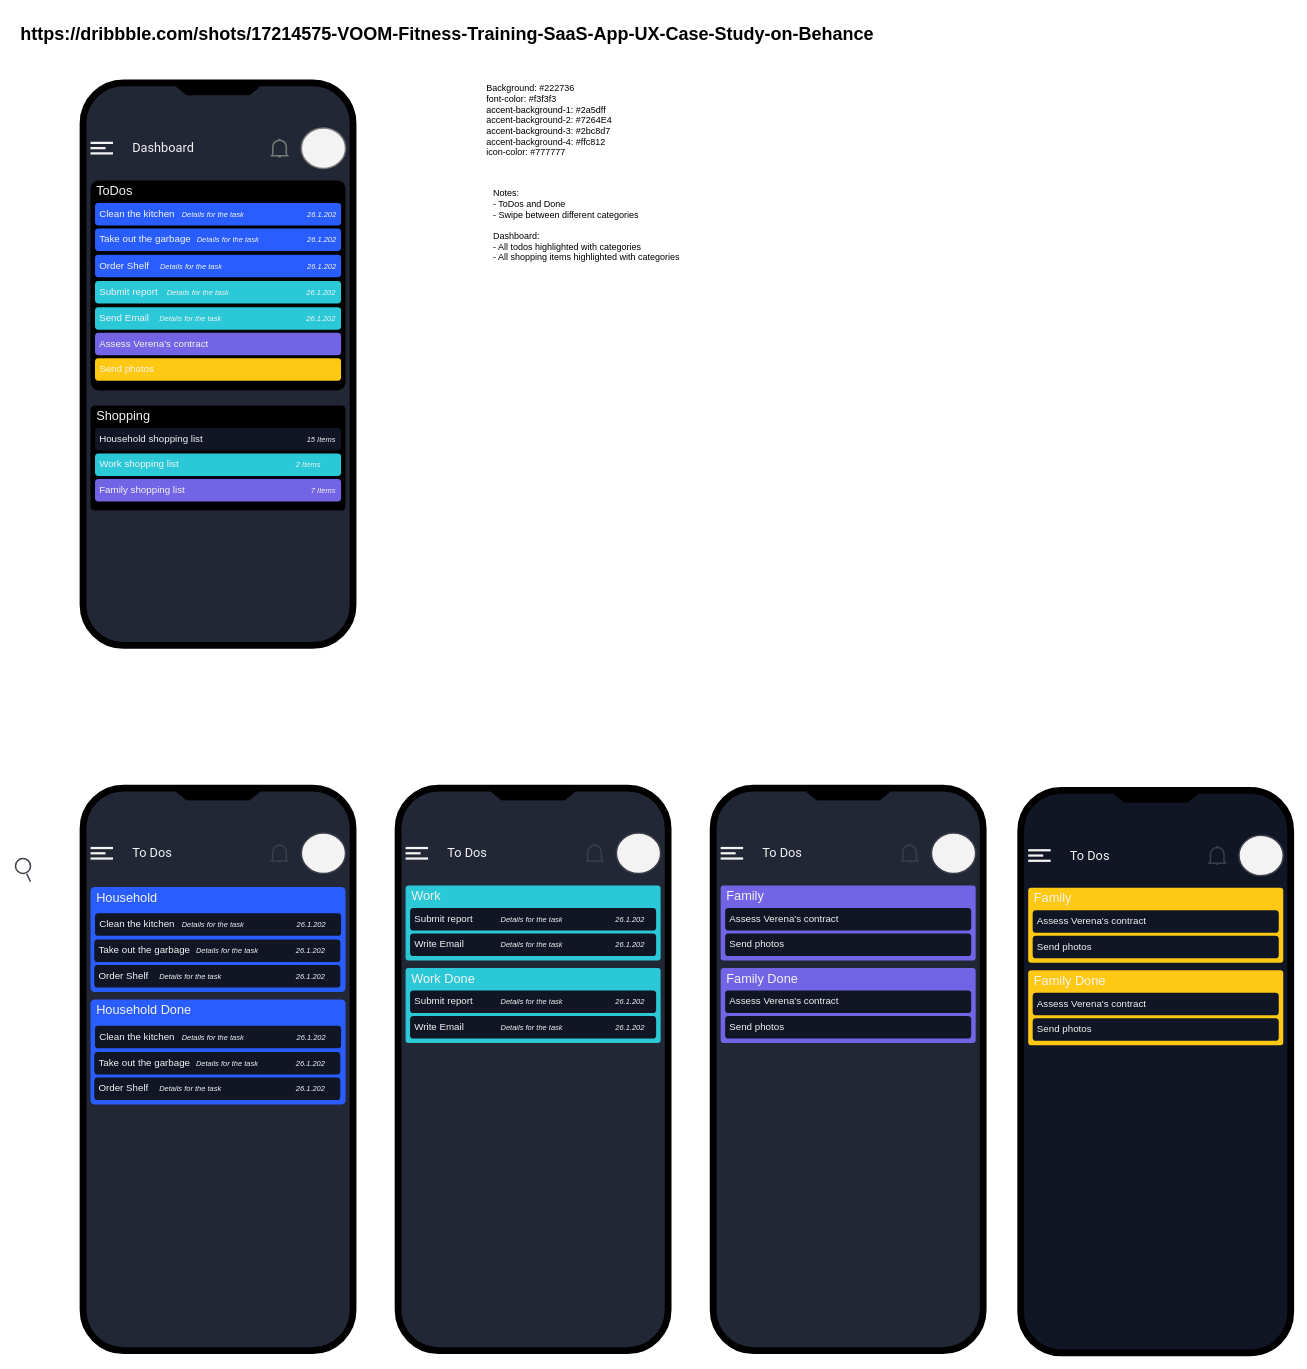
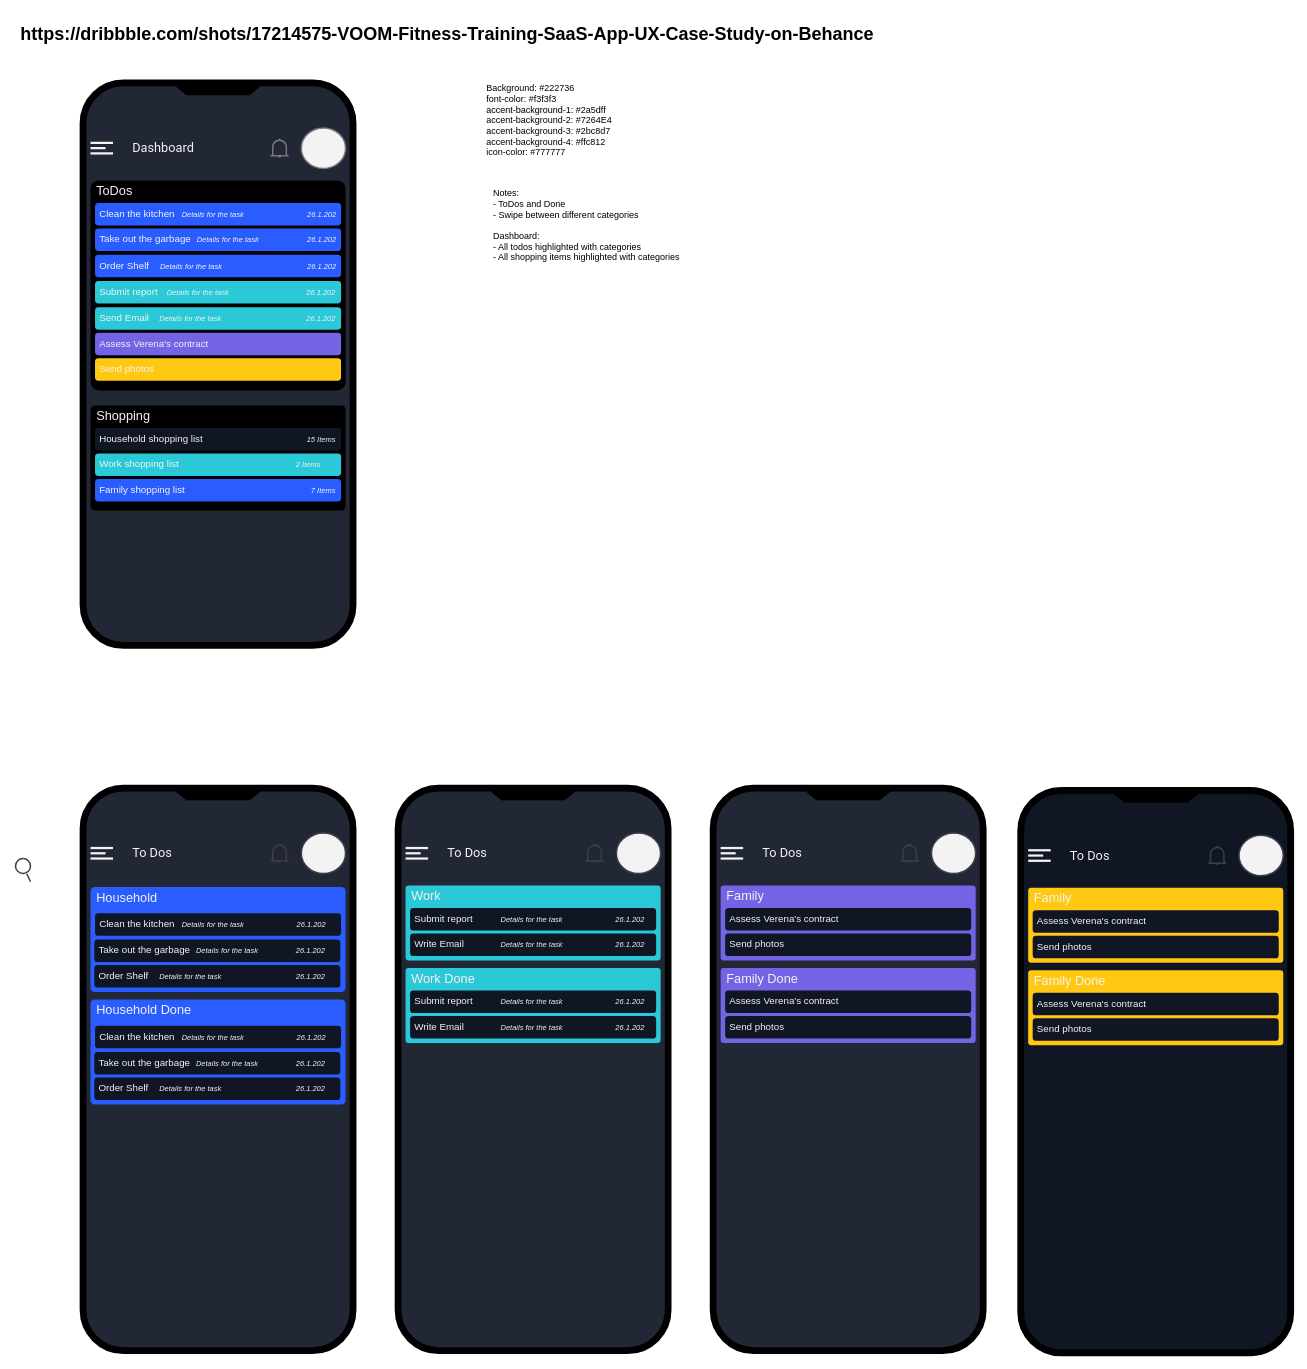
node "Family shopping list": fillcolor #7264e4 -> #2a5dff
